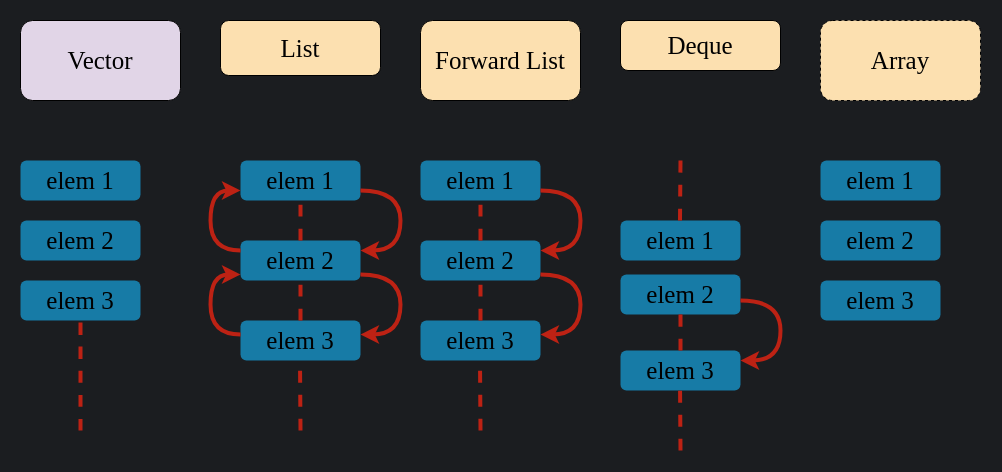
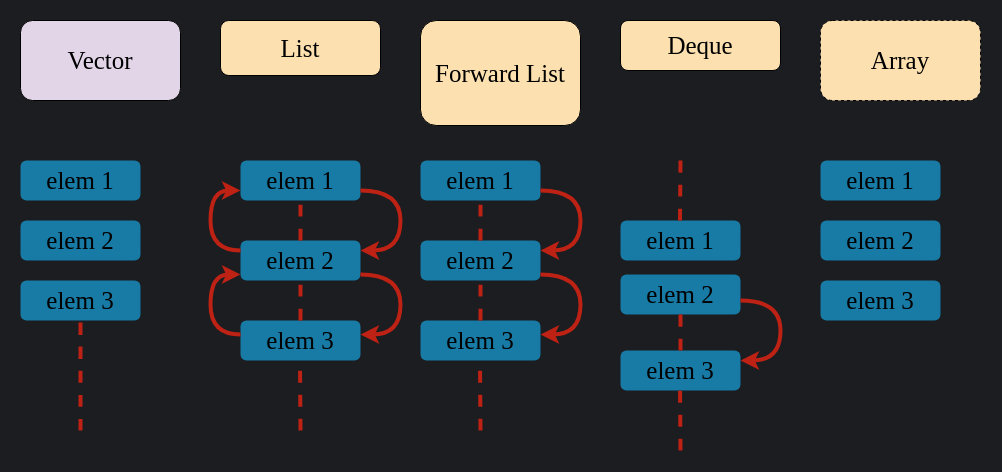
node "Forward List": size 160x80 -> 160x105
